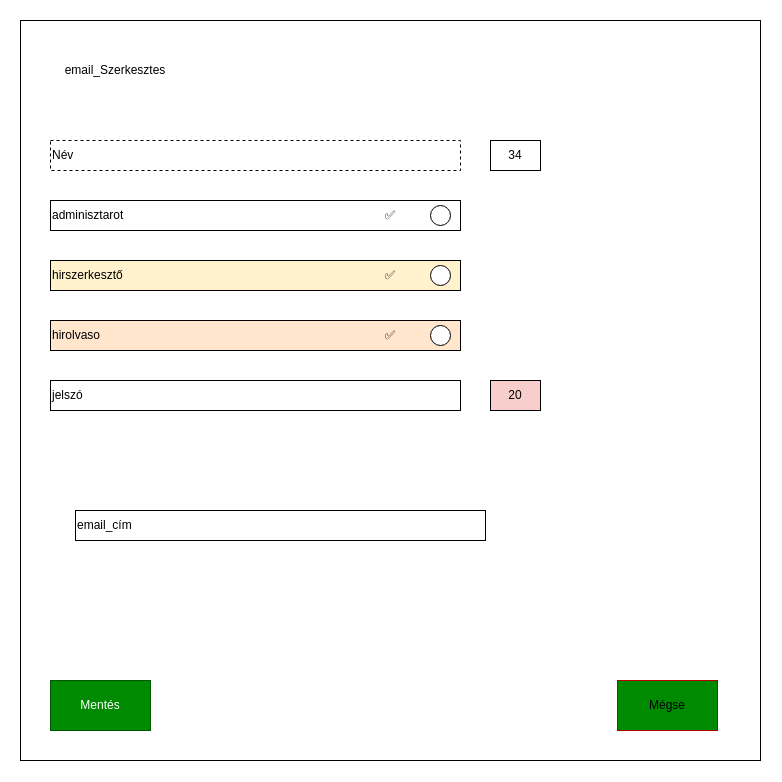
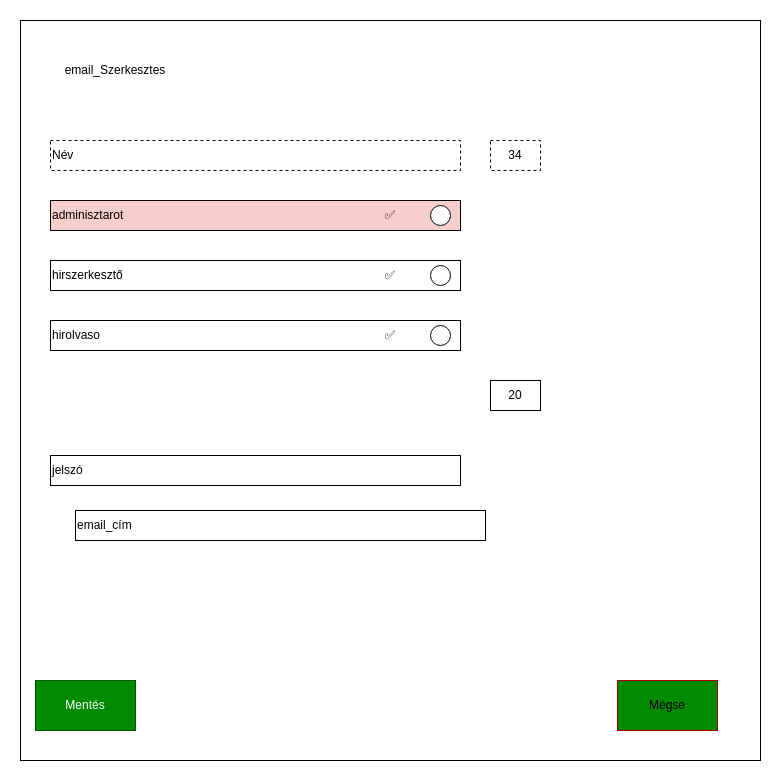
node "34": style solid -> dashed
node "adminisztarot": fillcolor #ffffff -> #f8cecc
node "hirszerkesztő": fillcolor #fff2cc -> #ffffff
node "hirolvaso": fillcolor #ffe6cc -> #ffffff
node "jelszó": moved (256, 396) -> (256, 471)
node "20": fillcolor #f8cecc -> #ffffff
node "Mentés": moved (101, 706) -> (86, 706)
